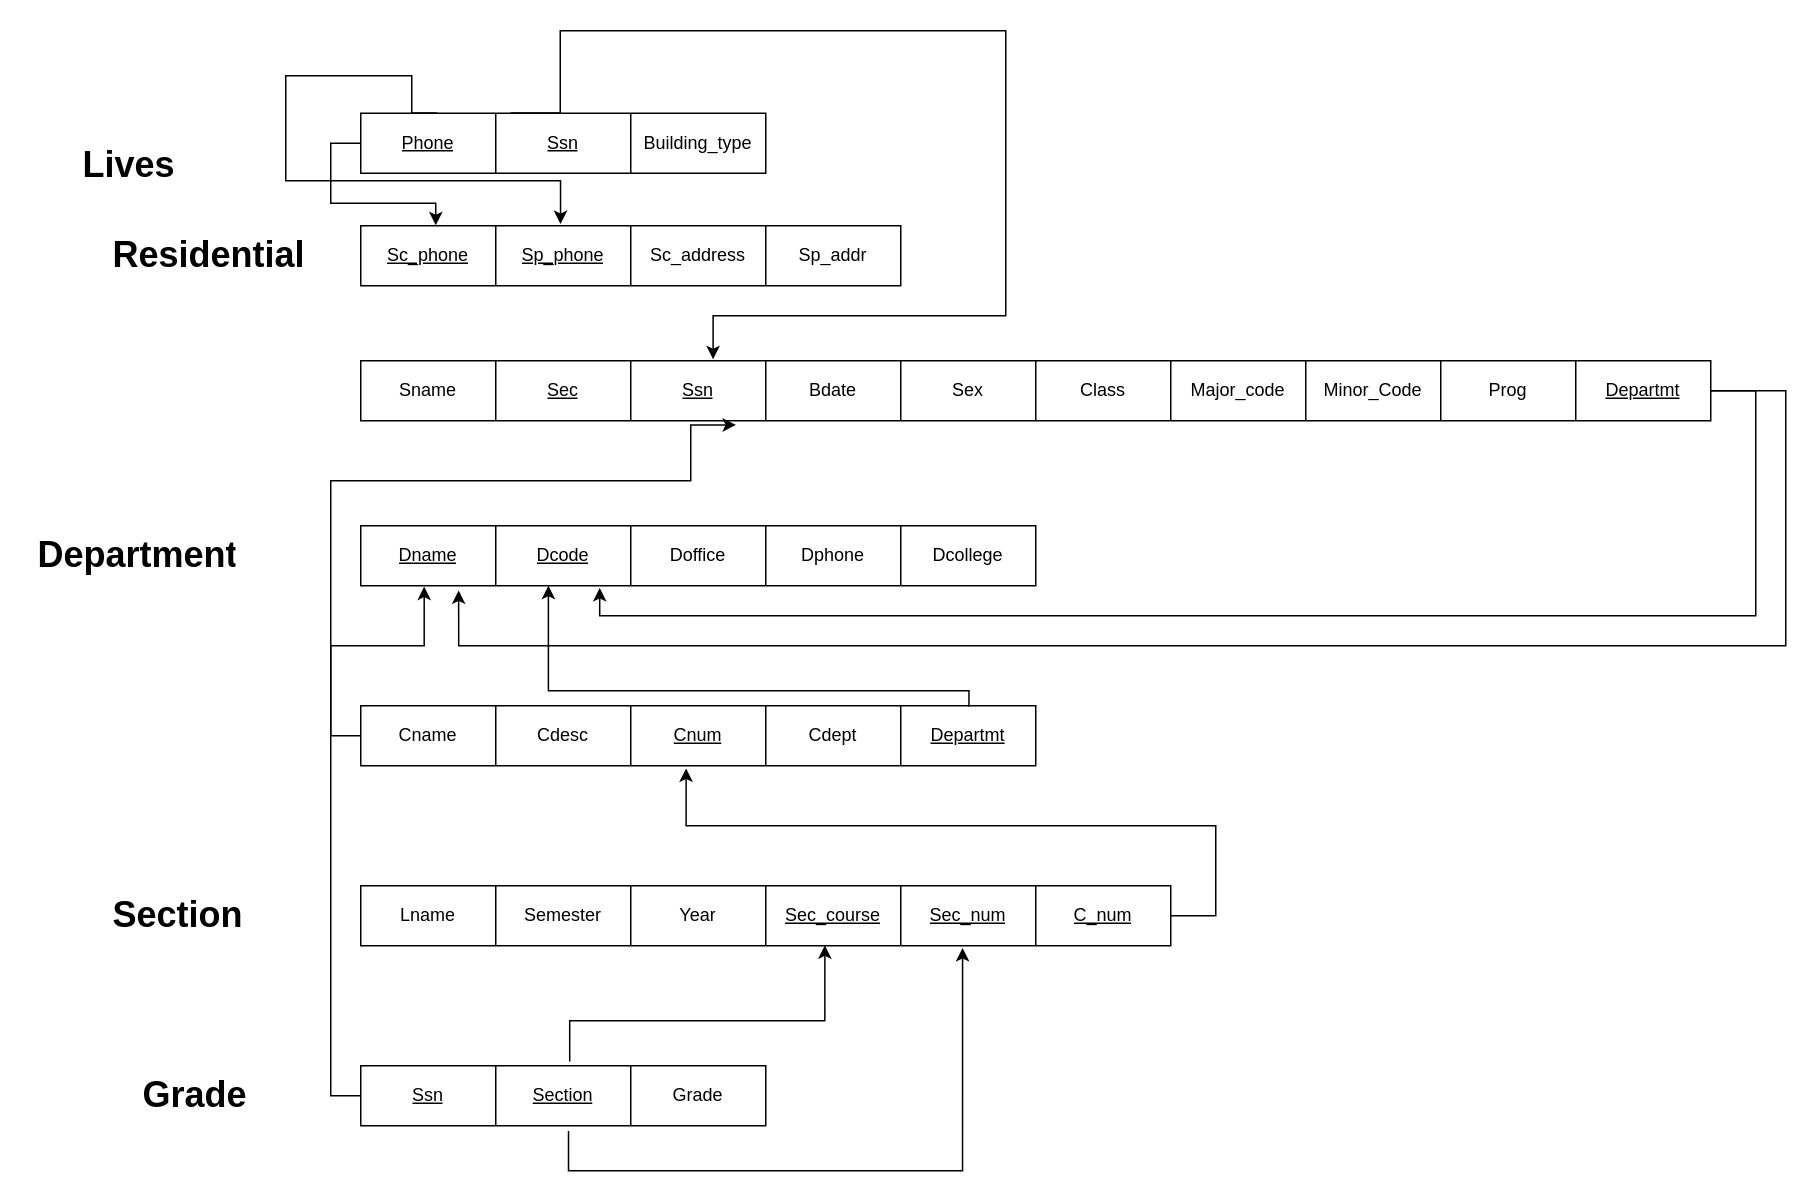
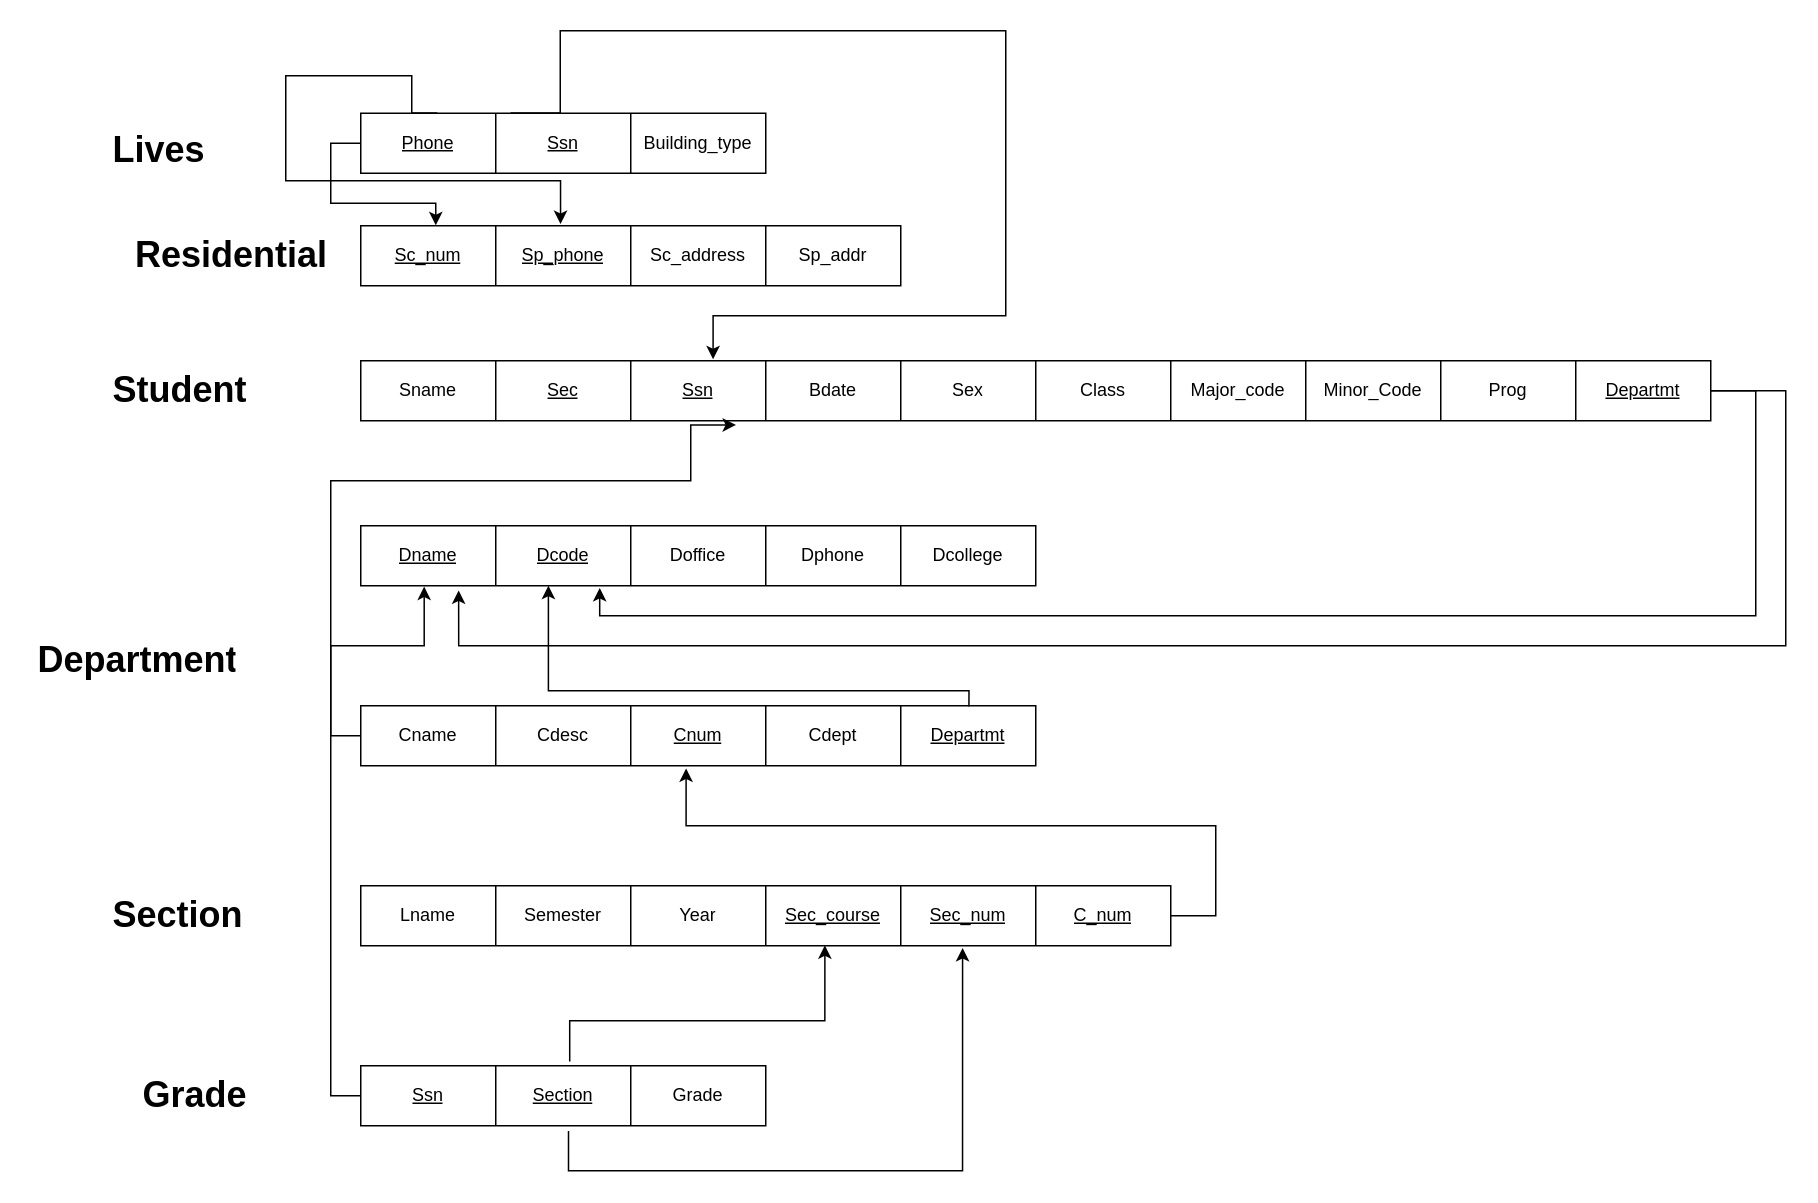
node "Lives": moved (188, 173) -> (218, 158)
node "Residential": moved (211, 248) -> (233, 248)
node "Sc_phone": label "Sc_phone" -> "Sc_num"
node "Student": added
node "Department": moved (136, 556) -> (136, 661)
